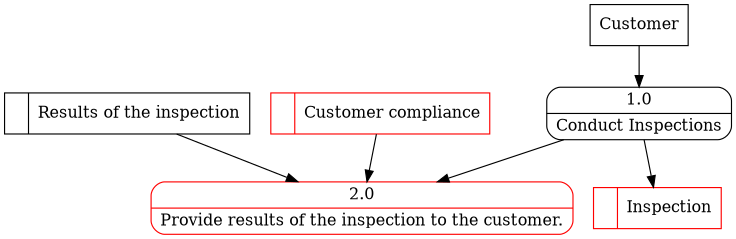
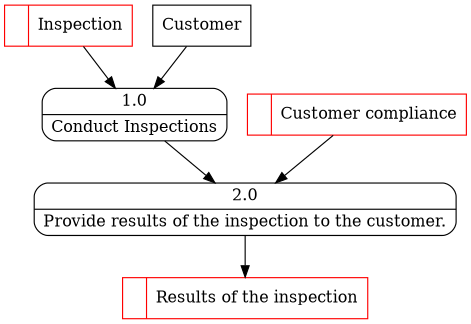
node "Results of the inspection": color black -> red
edge "Results of the inspection" -> "2.0": reversed
edge "1.0" -> "Inspection": reversed
node "2.0": color red -> black
